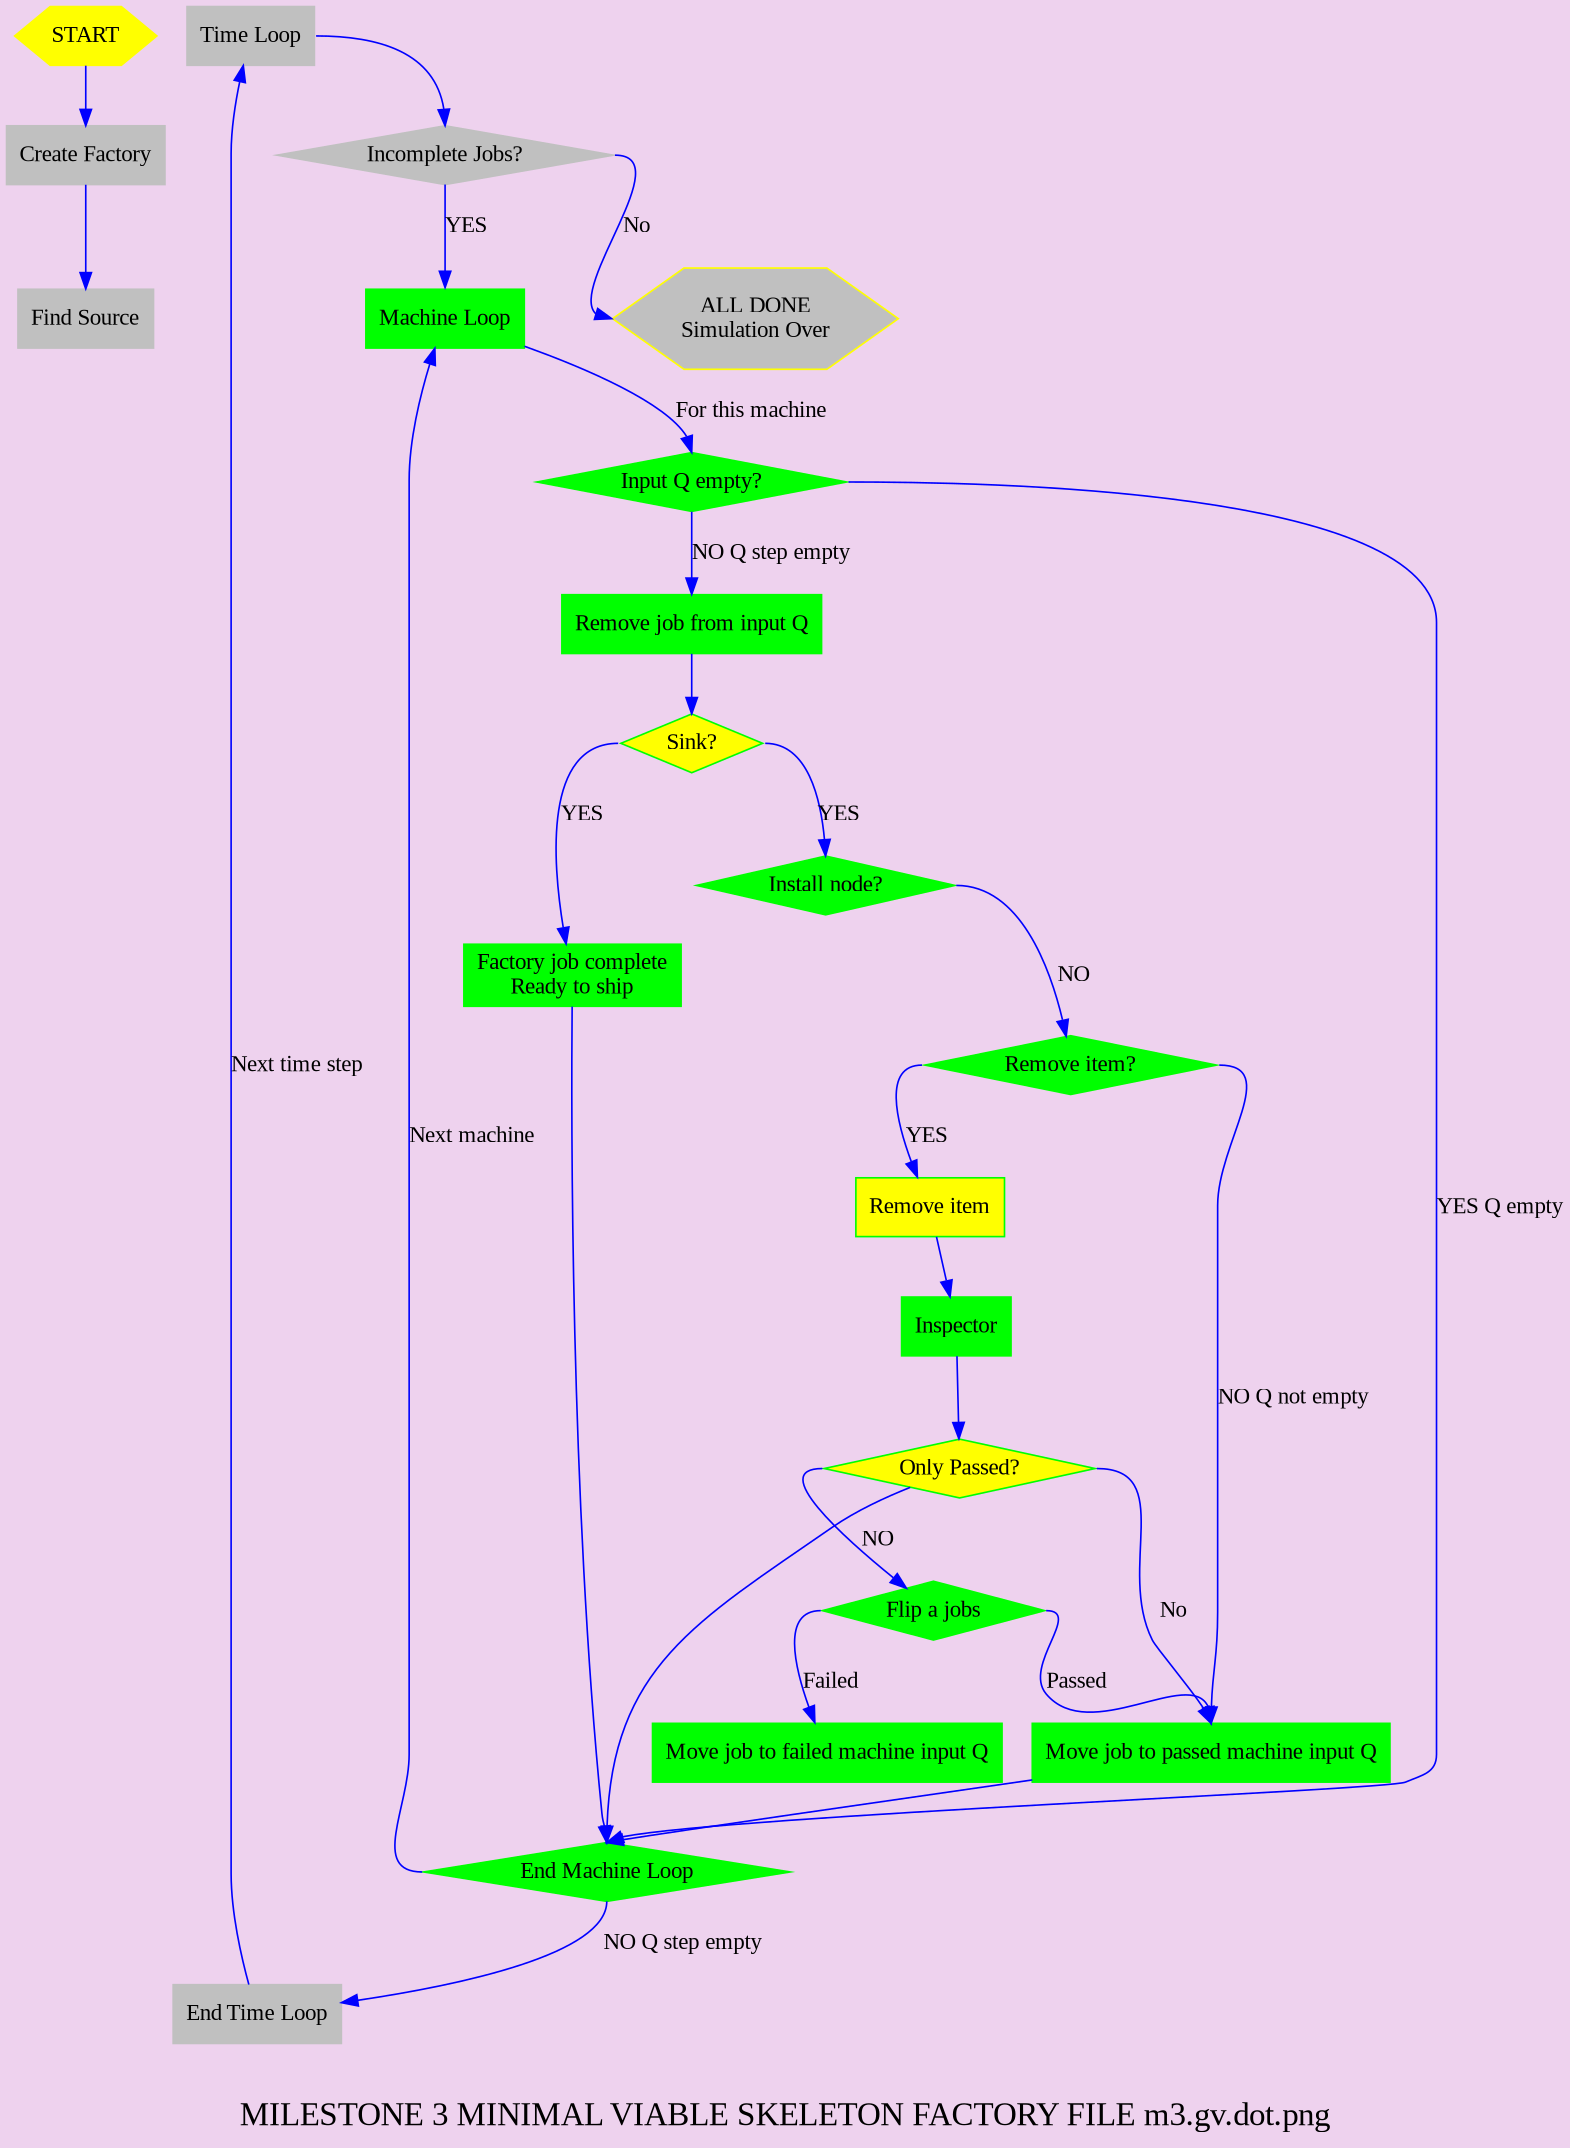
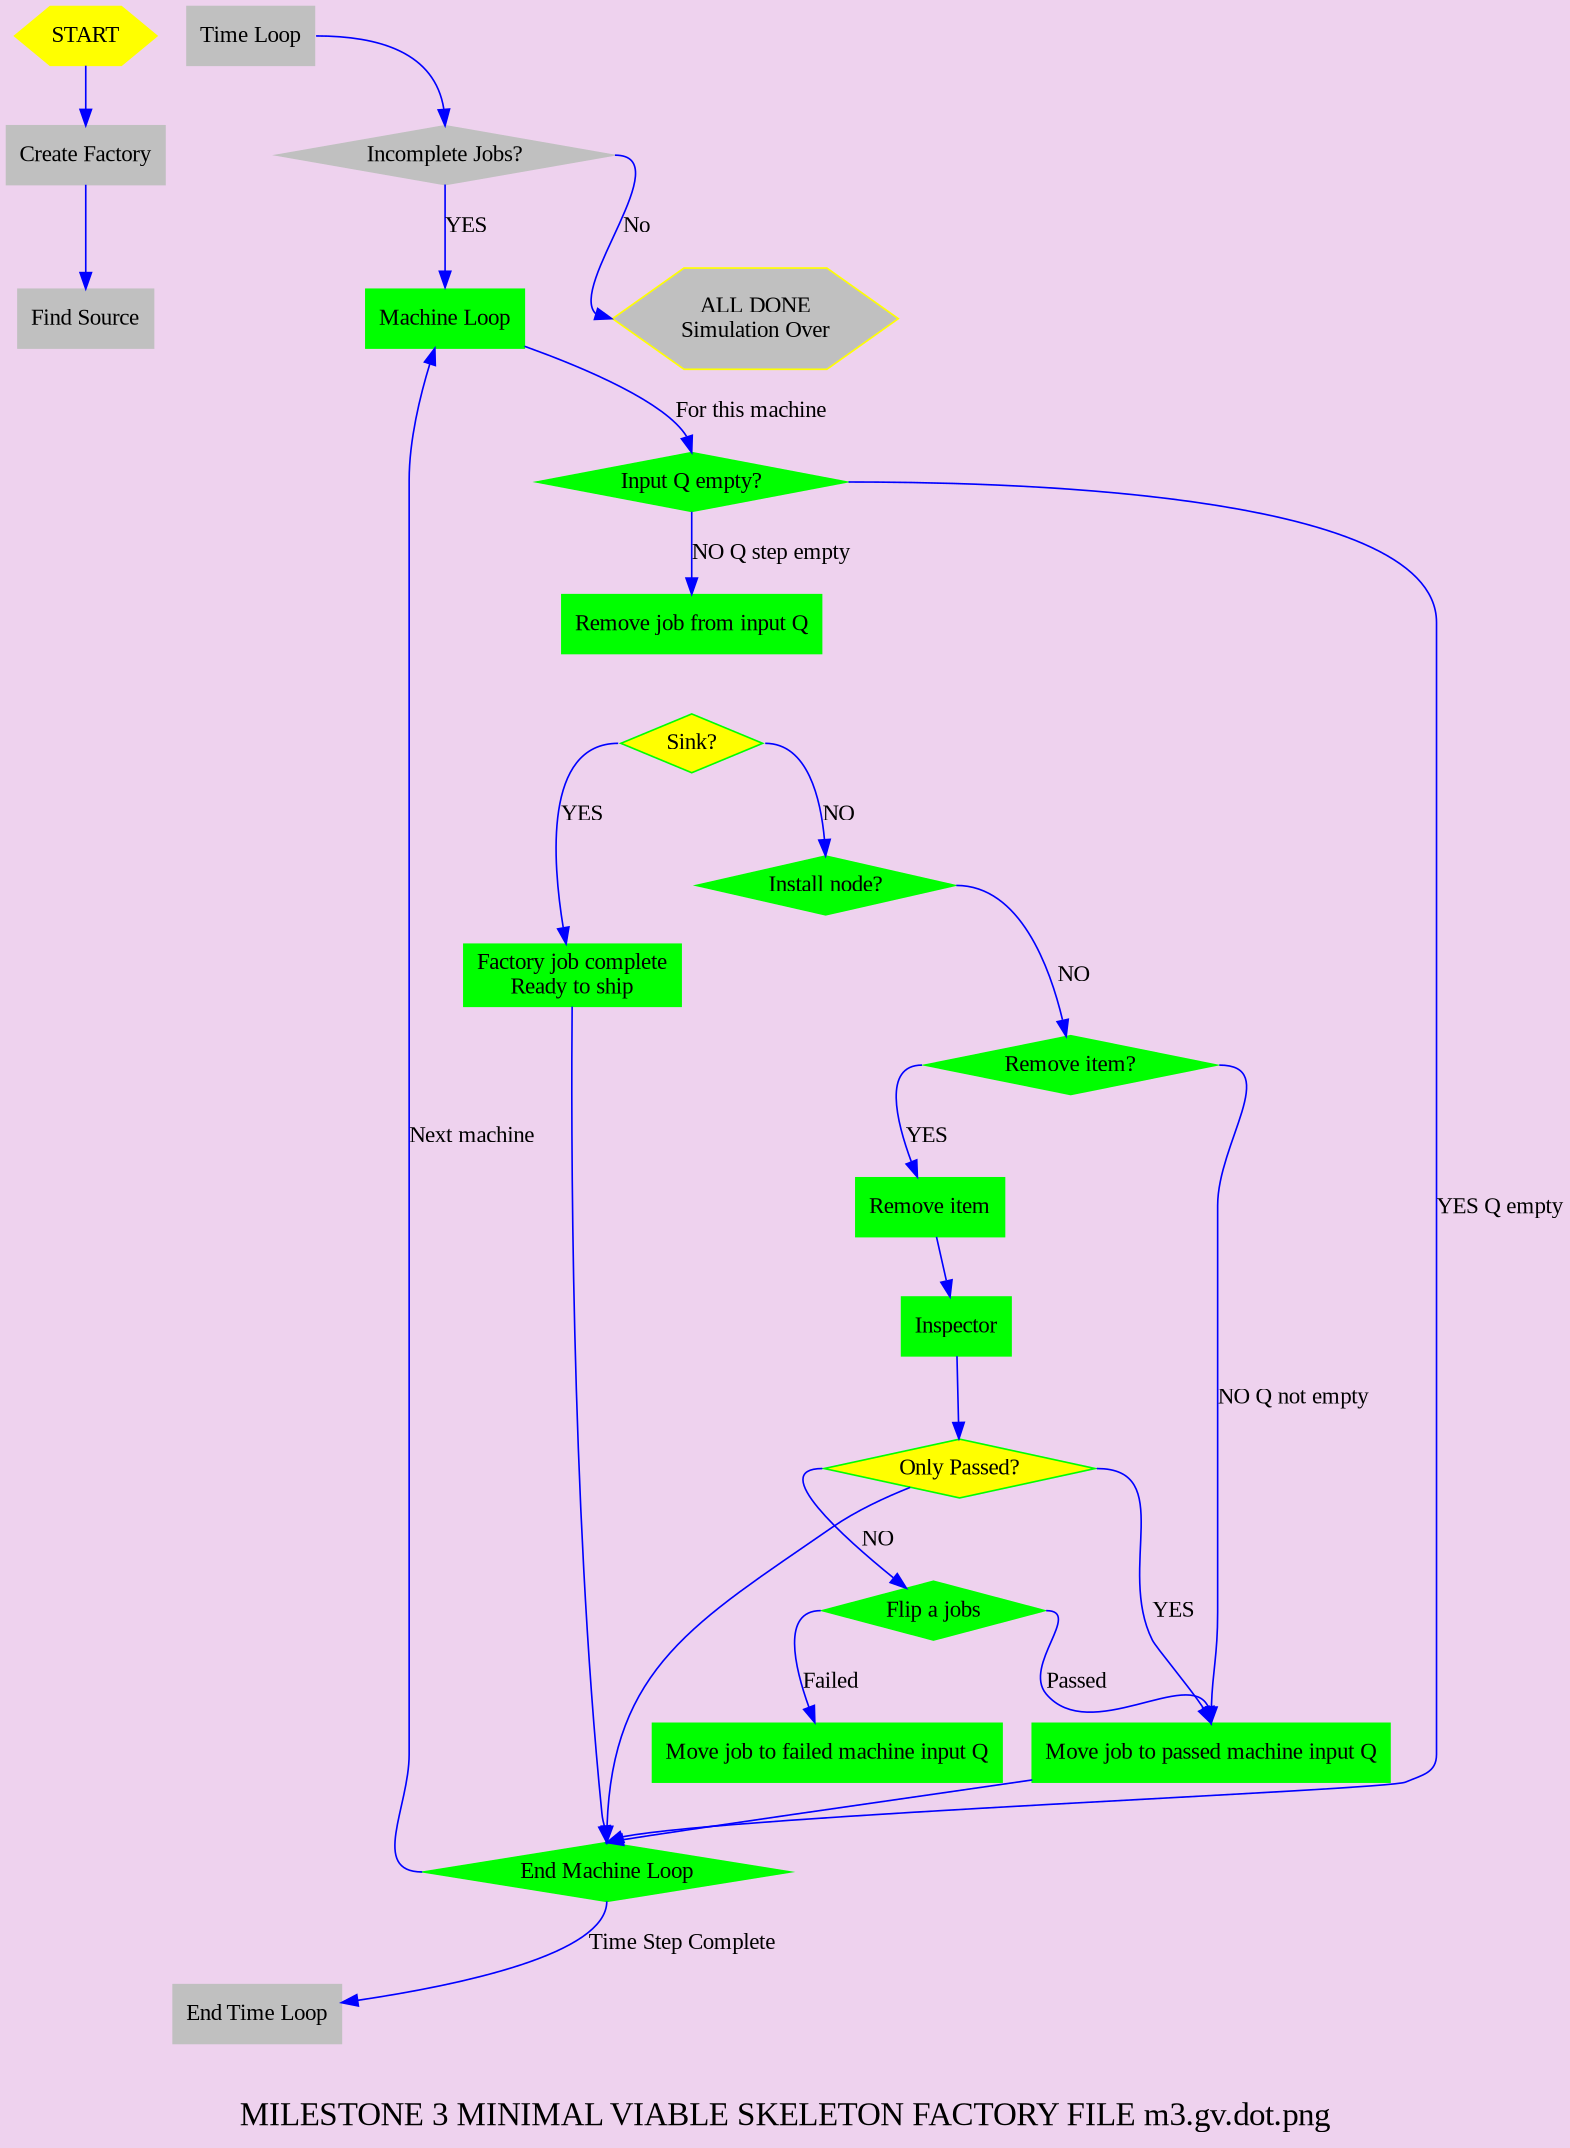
edge "Remove job from input Q" -> "Sink?": removed
edge "Sink?" -> "Install node?": label "YES" -> "NO"
edge "End Time Loop" -> "Time Loop": removed, label "Next time step"
node "Remove item": fillcolor yellow -> green
edge "Only Passed?" -> "Move job to passed machine input Q": label "No" -> "YES"
edge "End Machine Loop" -> "End Time Loop": label "NO Q step empty" -> "Time Step Complete"
